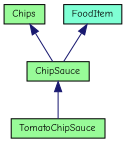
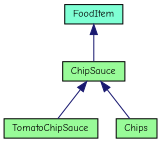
edge "ChipSauce" -> "Chips": reversed
